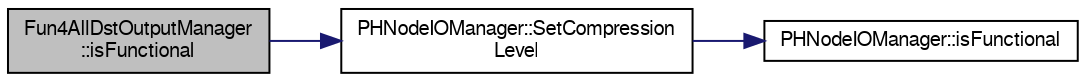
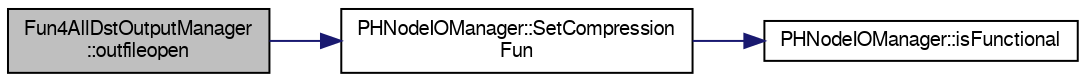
node "Fun4AllDstOutputManager ::isFunctional": label "Fun4AllDstOutputManager ::isFunctional" -> "Fun4AllDstOutputManager ::outfileopen"
node "PHNodeIOManager::SetCompression Level": label "PHNodeIOManager::SetCompression Level" -> "PHNodeIOManager::SetCompression Fun"
